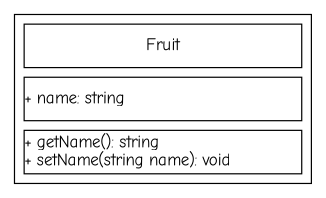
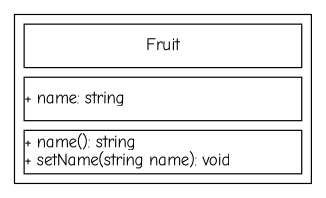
node "+ getName(): string + setName(string name): void": label "+ getName(): string + setName(string name): void" -> "+ name(): string + setName(string name): void"
